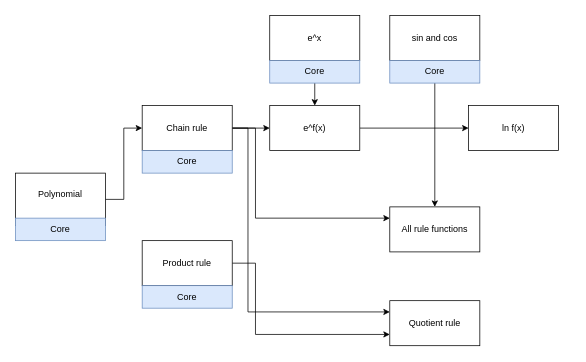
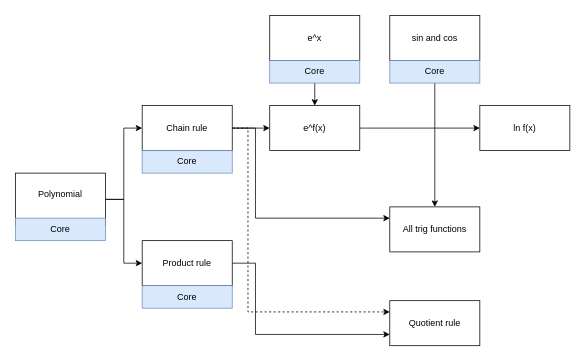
node "ln f(x)": moved (513, 128) -> (525, 128)
node "All rule functions": label "All rule functions" -> "All trig functions"
edge "Polynomial" -> "Product rule": added
edge "Chain rule" -> "Quotient rule": style solid -> dashed
